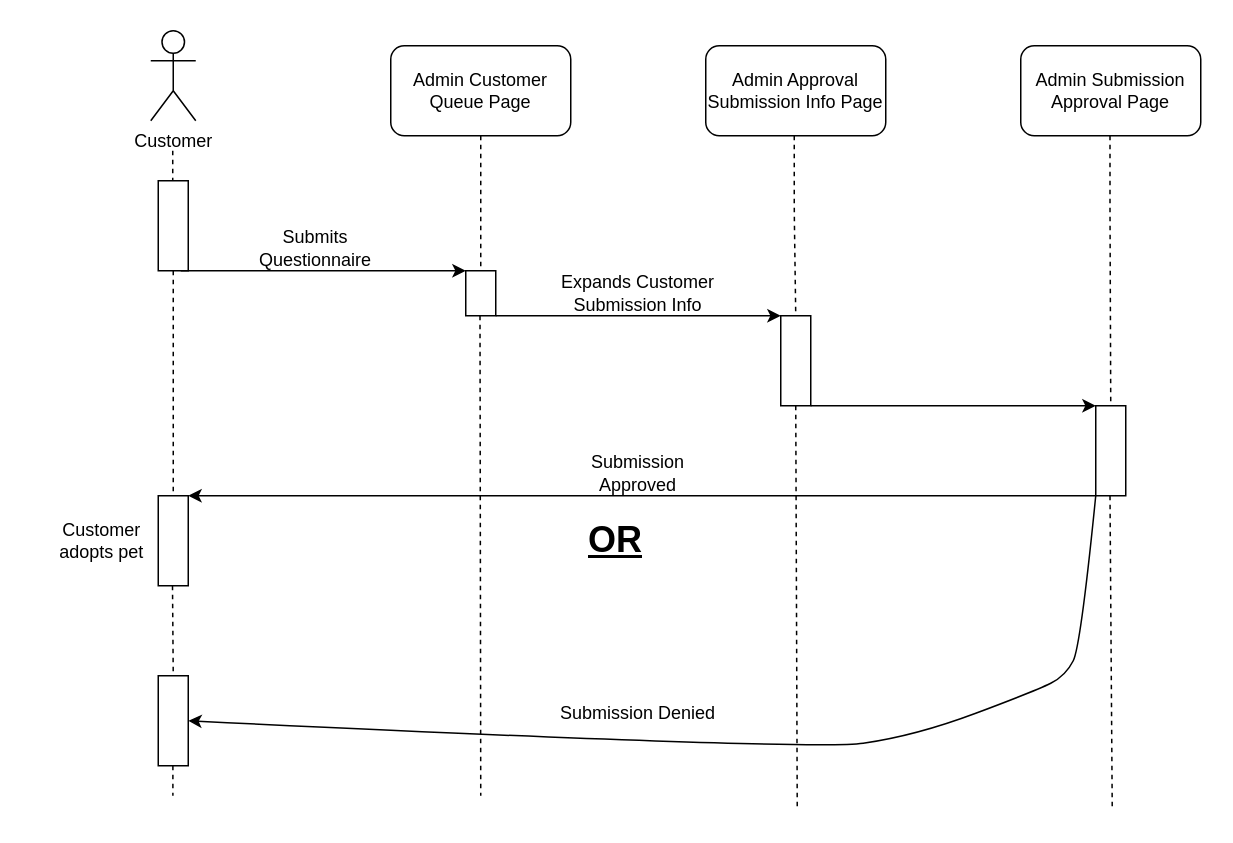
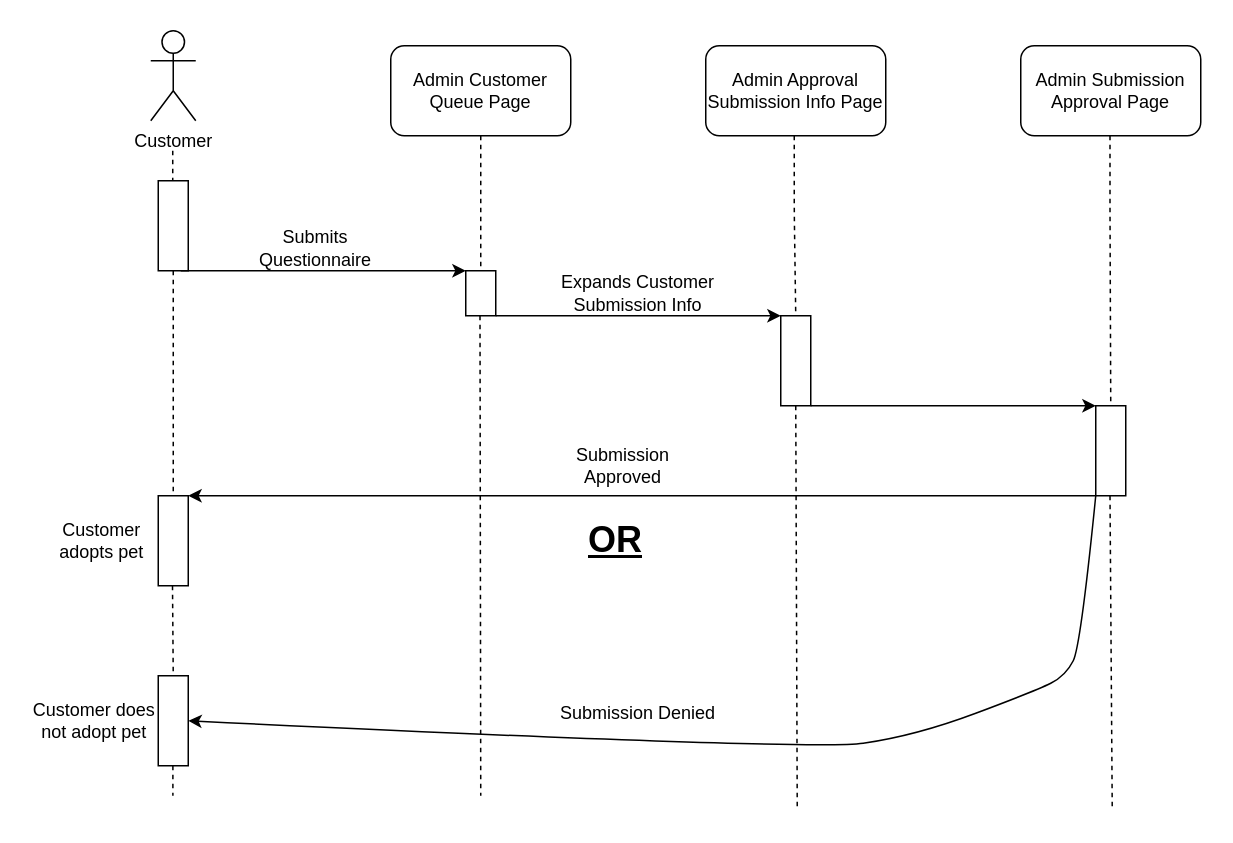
node "Submission Approved": moved (638, 473) -> (623, 466)
node "Customer does not adopt pet": added
